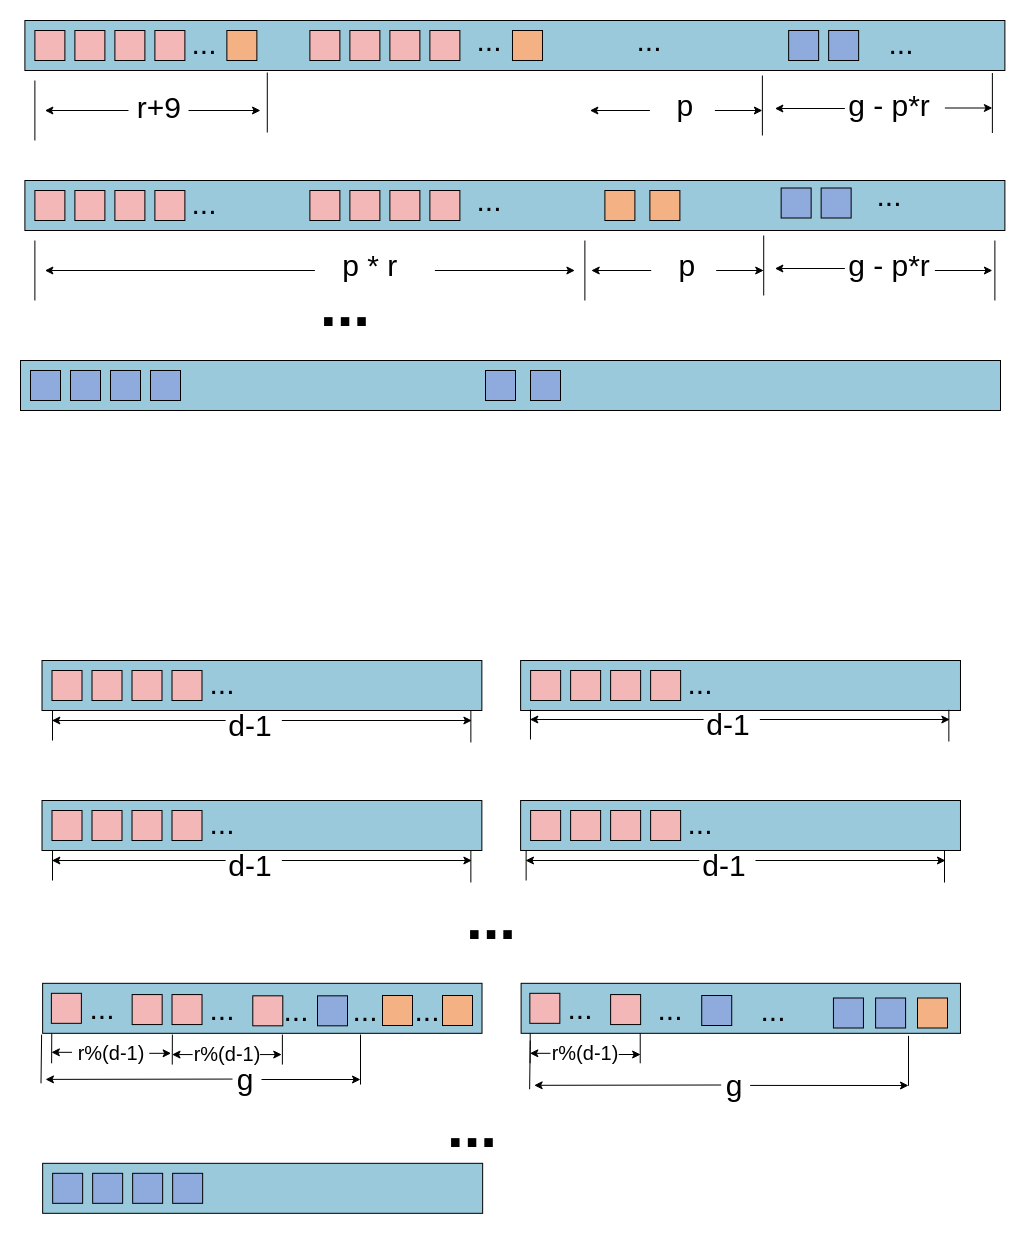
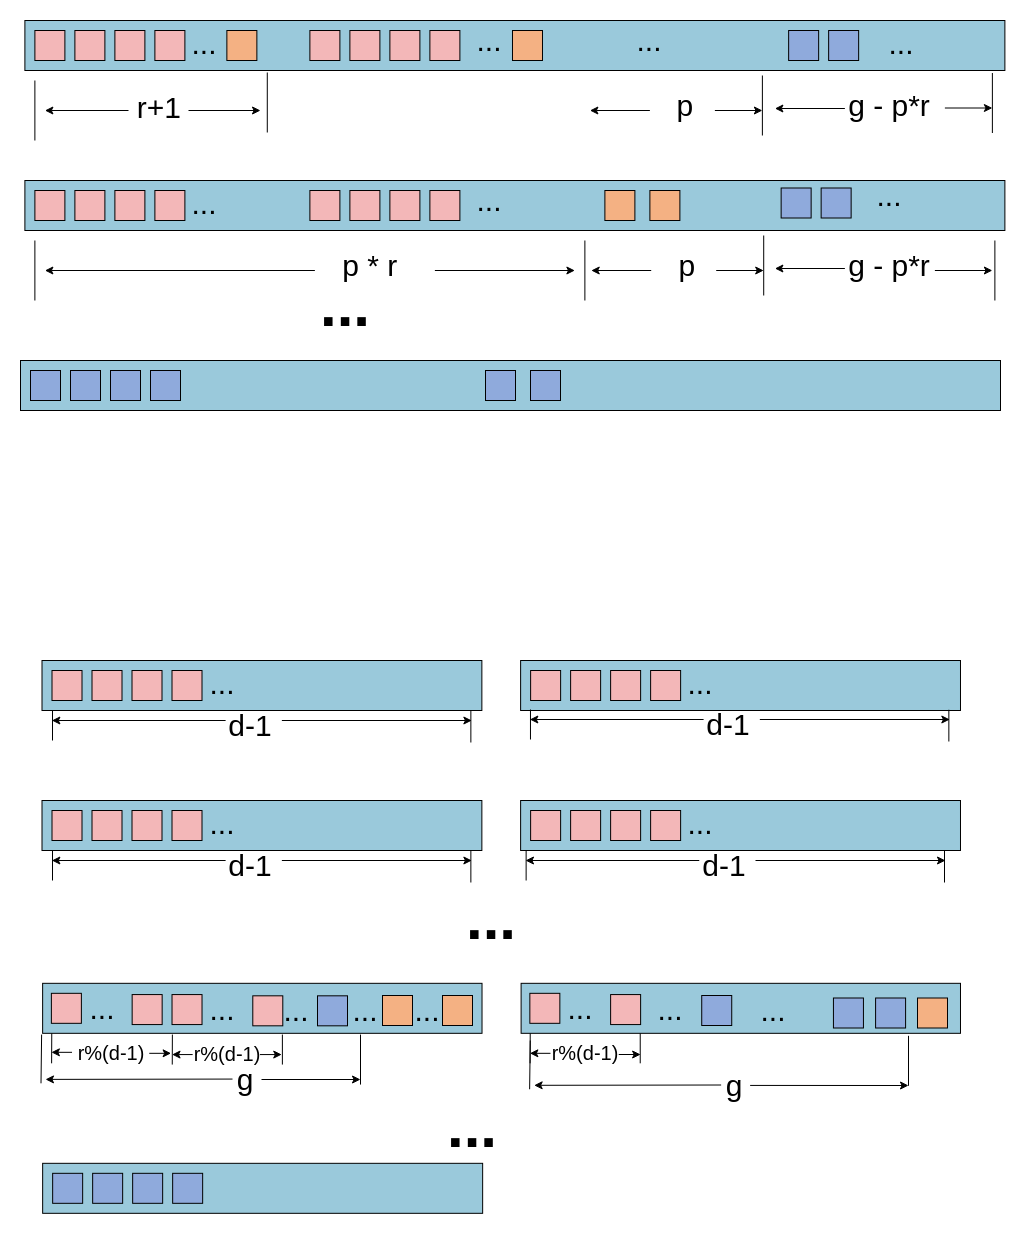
node "r+9": label "r+9" -> "r+1"
